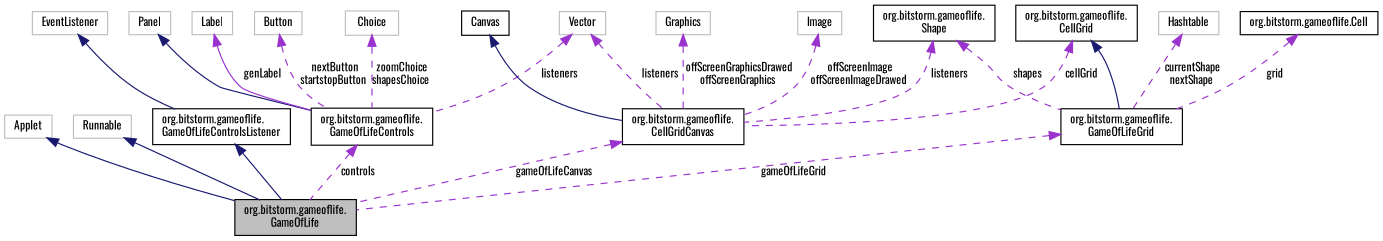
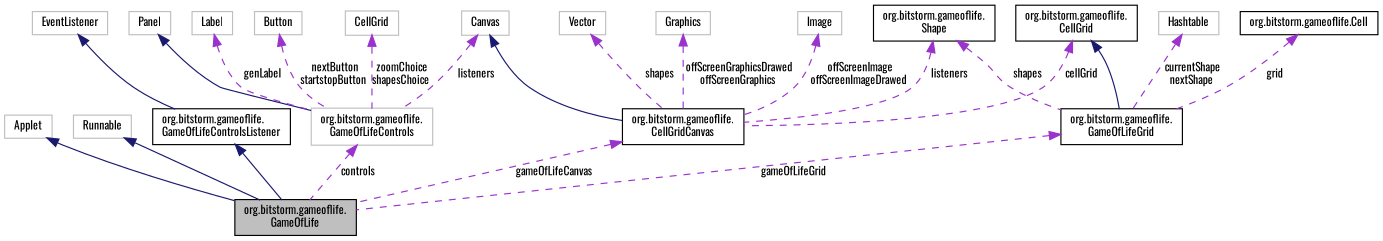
node "Choice": label "Choice" -> "CellGrid"
node "Canvas": color black -> grey75
edge "org.bitstorm.gameoflife. CellGridCanvas" -> "Vector": label " listeners" -> " shapes"
edge "org.bitstorm.gameoflife. GameOfLifeControls" -> "Label": style solid -> dashed
edge "org.bitstorm.gameoflife. GameOfLifeControls" -> "Vector": now "org.bitstorm.gameoflife. GameOfLifeControls" -> "Canvas"
node "org.bitstorm.gameoflife. GameOfLifeControls": color black -> grey75
